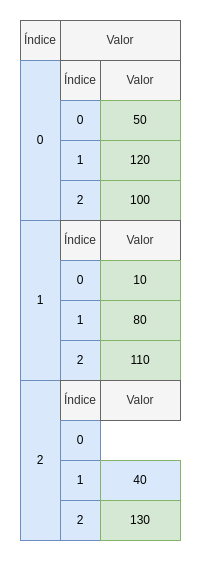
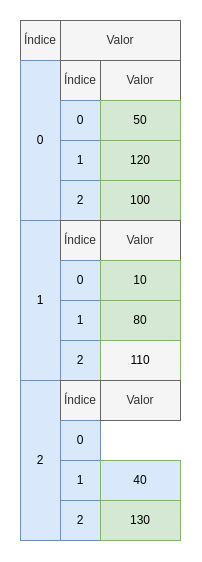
node "110": fillcolor #d5e8d4 -> #f5f5f5
